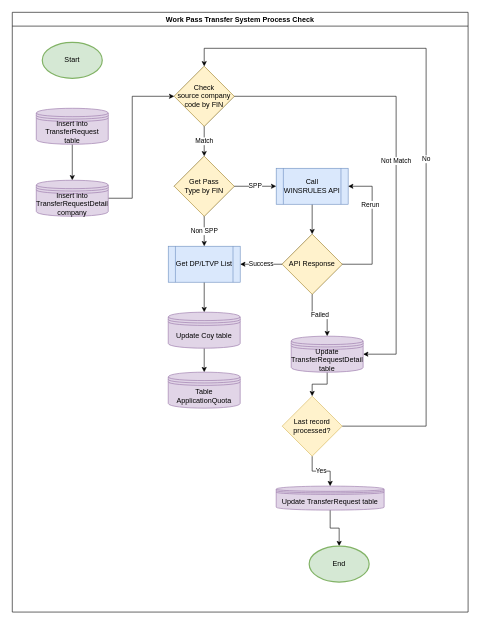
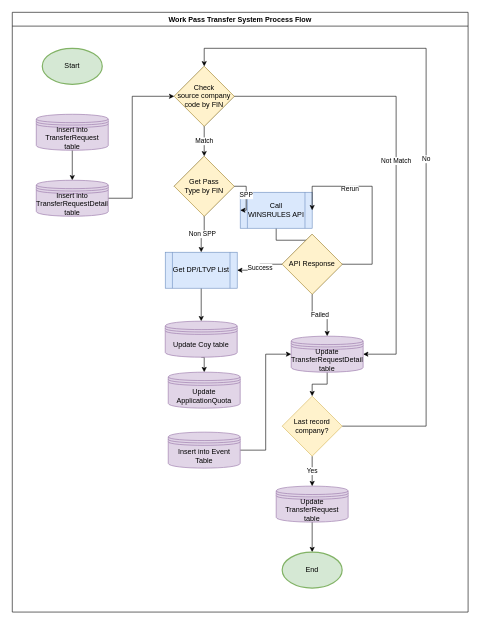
node "Work Pass Transfer System Process Check": label "Work Pass Transfer System Process Check" -> "Work Pass Transfer System Process Flow"
node "Start": moved (72, 60) -> (72, 66)
node "Insert into TransferRequest table": moved (72, 126) -> (72, 132)
node "Call WINSRULES API": moved (312, 186) -> (276, 210)
node "Insert into TransferRequestDetail company": label "Insert into TransferRequestDetail company" -> "Insert into TransferRequestDetail table"
node "Get DP/LTVP List": moved (204, 264) -> (201, 270)
node "Update Coy table": moved (204, 330) -> (201, 339)
node "Table ApplicationQuota": label "Table ApplicationQuota" -> "Update ApplicationQuota"
node "Last record processed?": label "Last record processed?" -> "Last record company?"
node "Insert into Event Table": added
edge "Insert into Event Table" -> "Update TransferRequestDetail table": added
node "Update TransferRequest table": size 108x24 -> 72x36
node "End": moved (339, 564) -> (312, 570)
